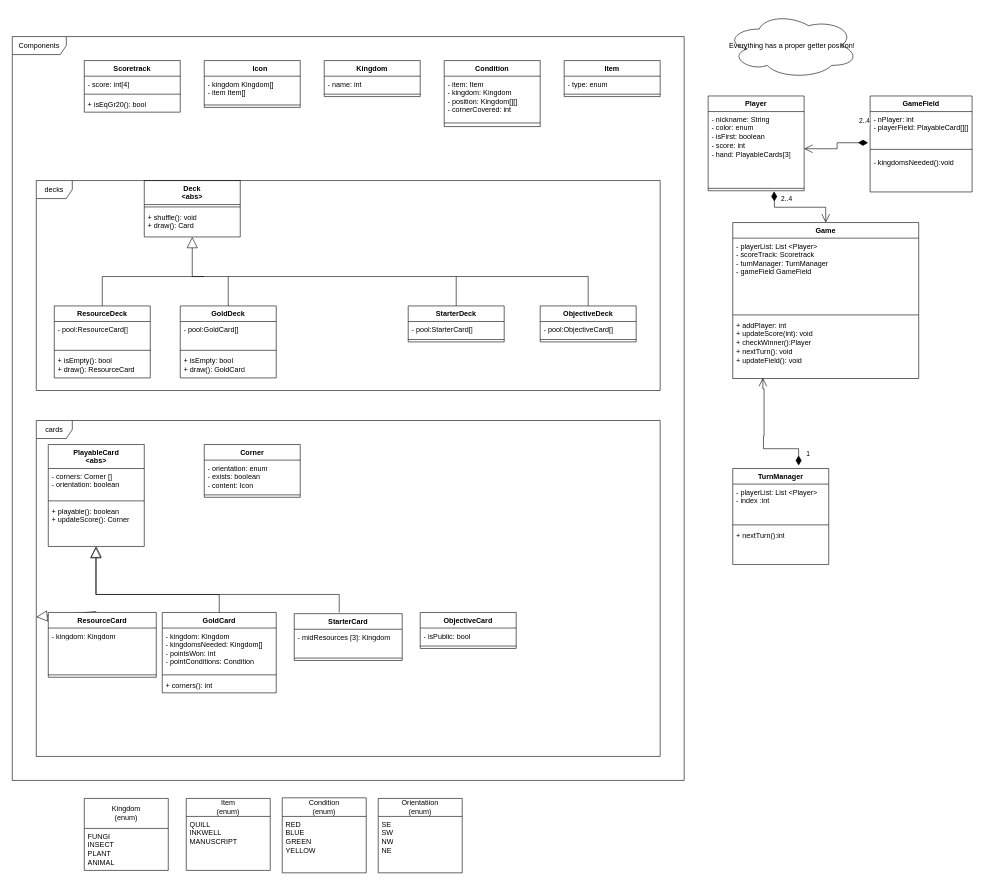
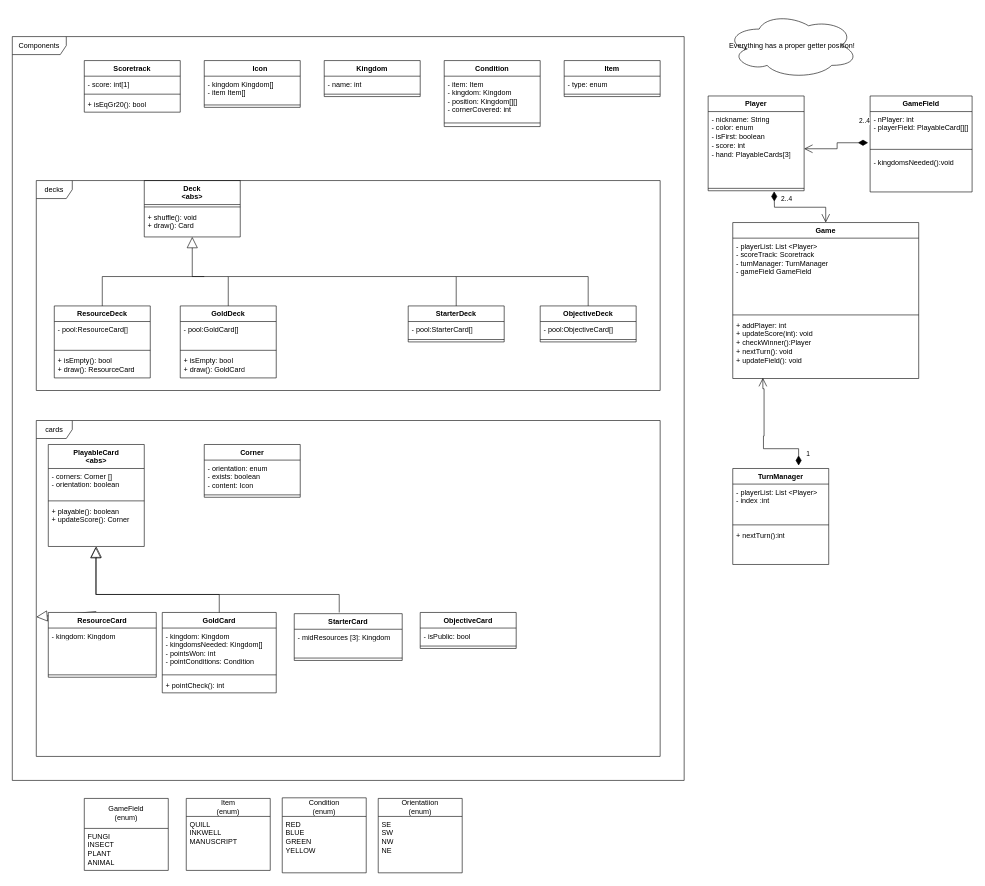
node "- score: int[4]": label "- score: int[4]" -> "- score: int[1]"
node "+ corners(): int": label "+ corners(): int" -> "+ pointCheck(): int"
node "Kingdom (enum)": label "Kingdom (enum)" -> "GameField (enum)"
